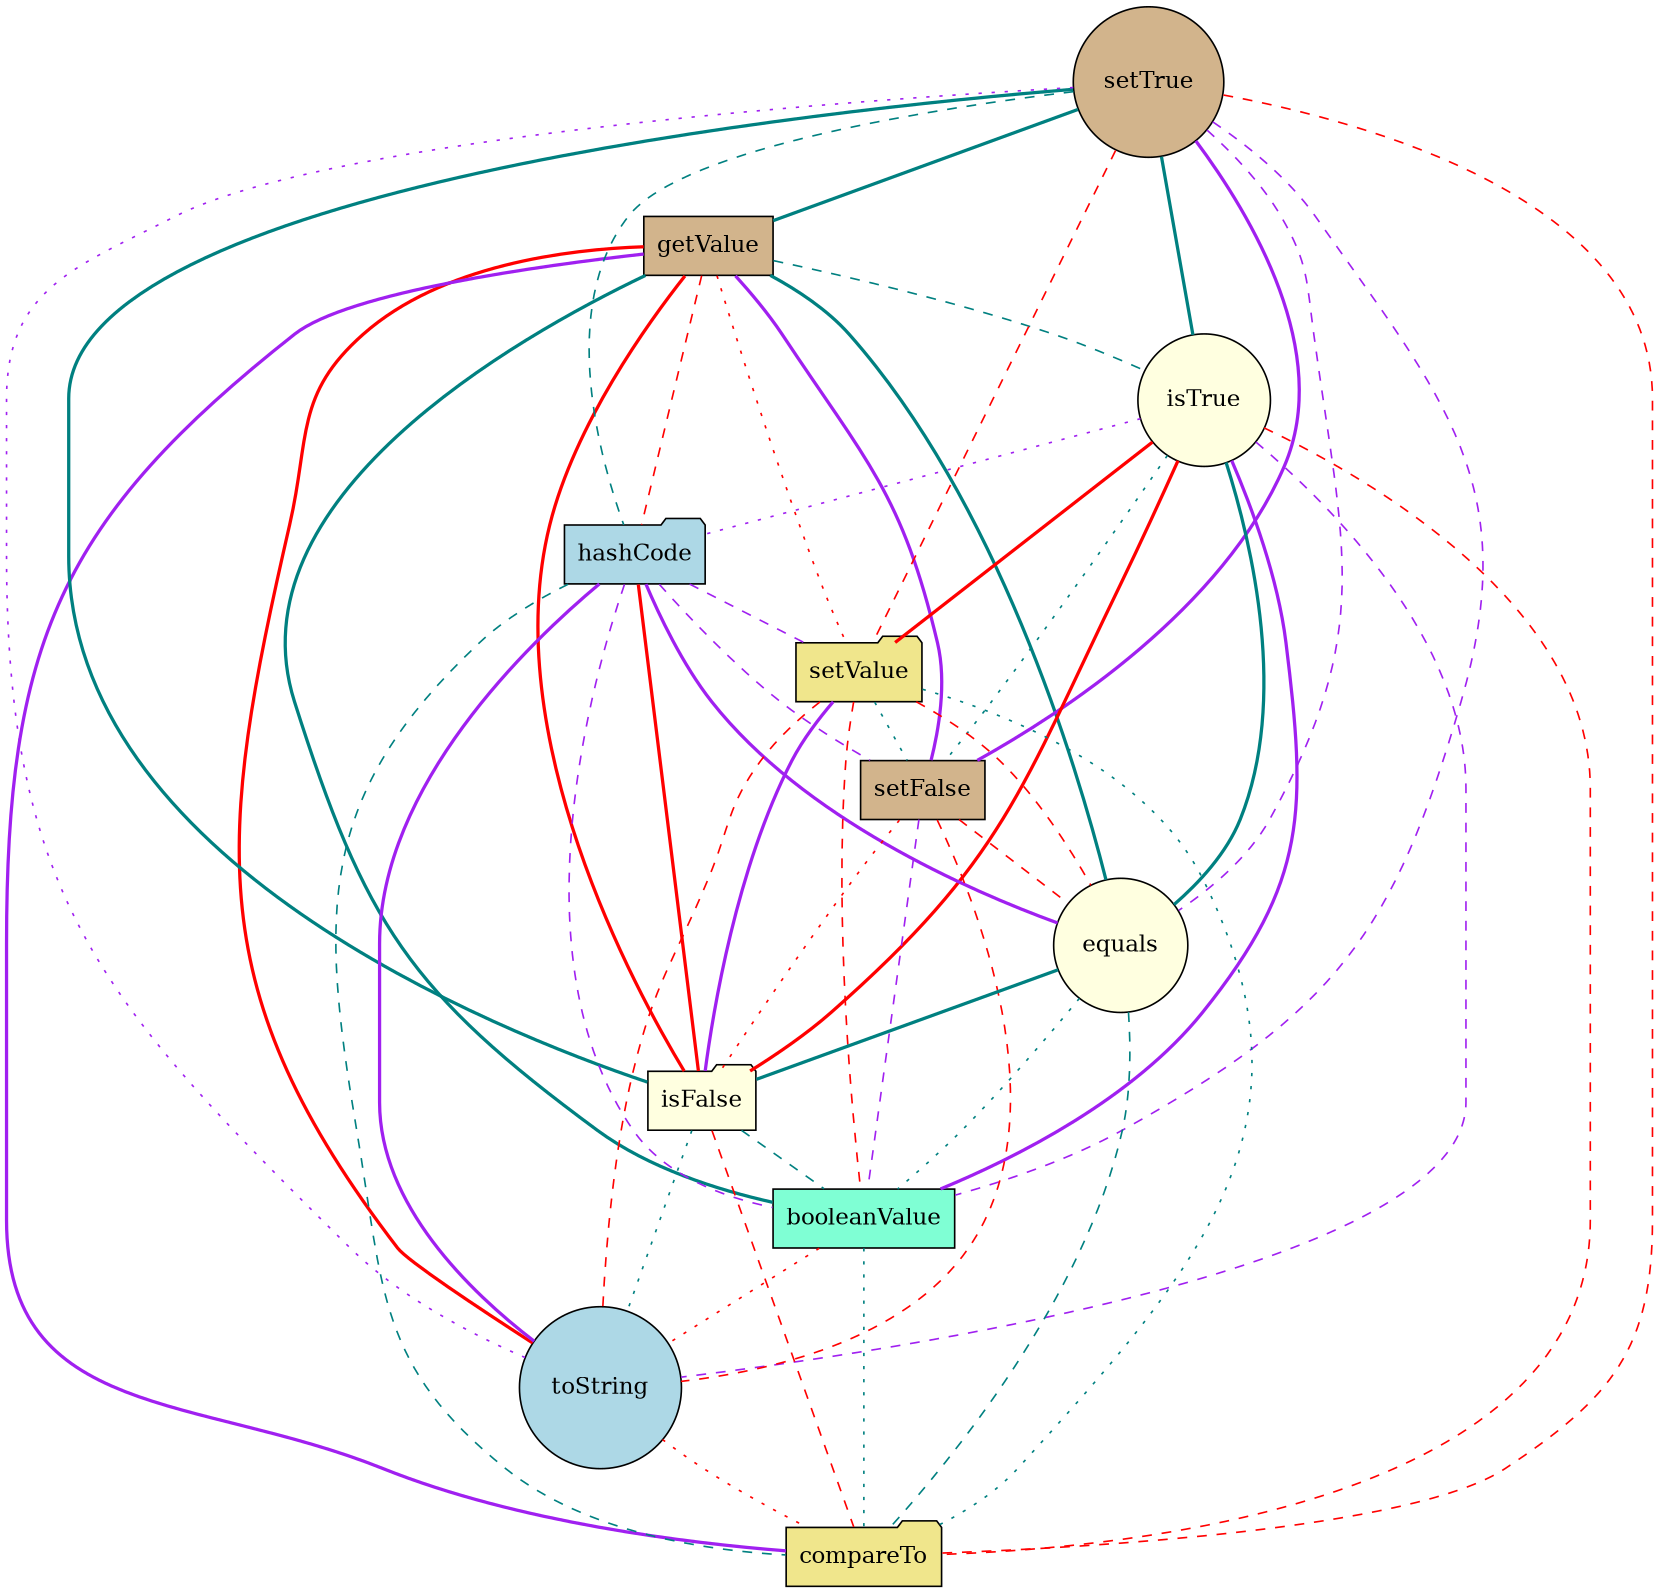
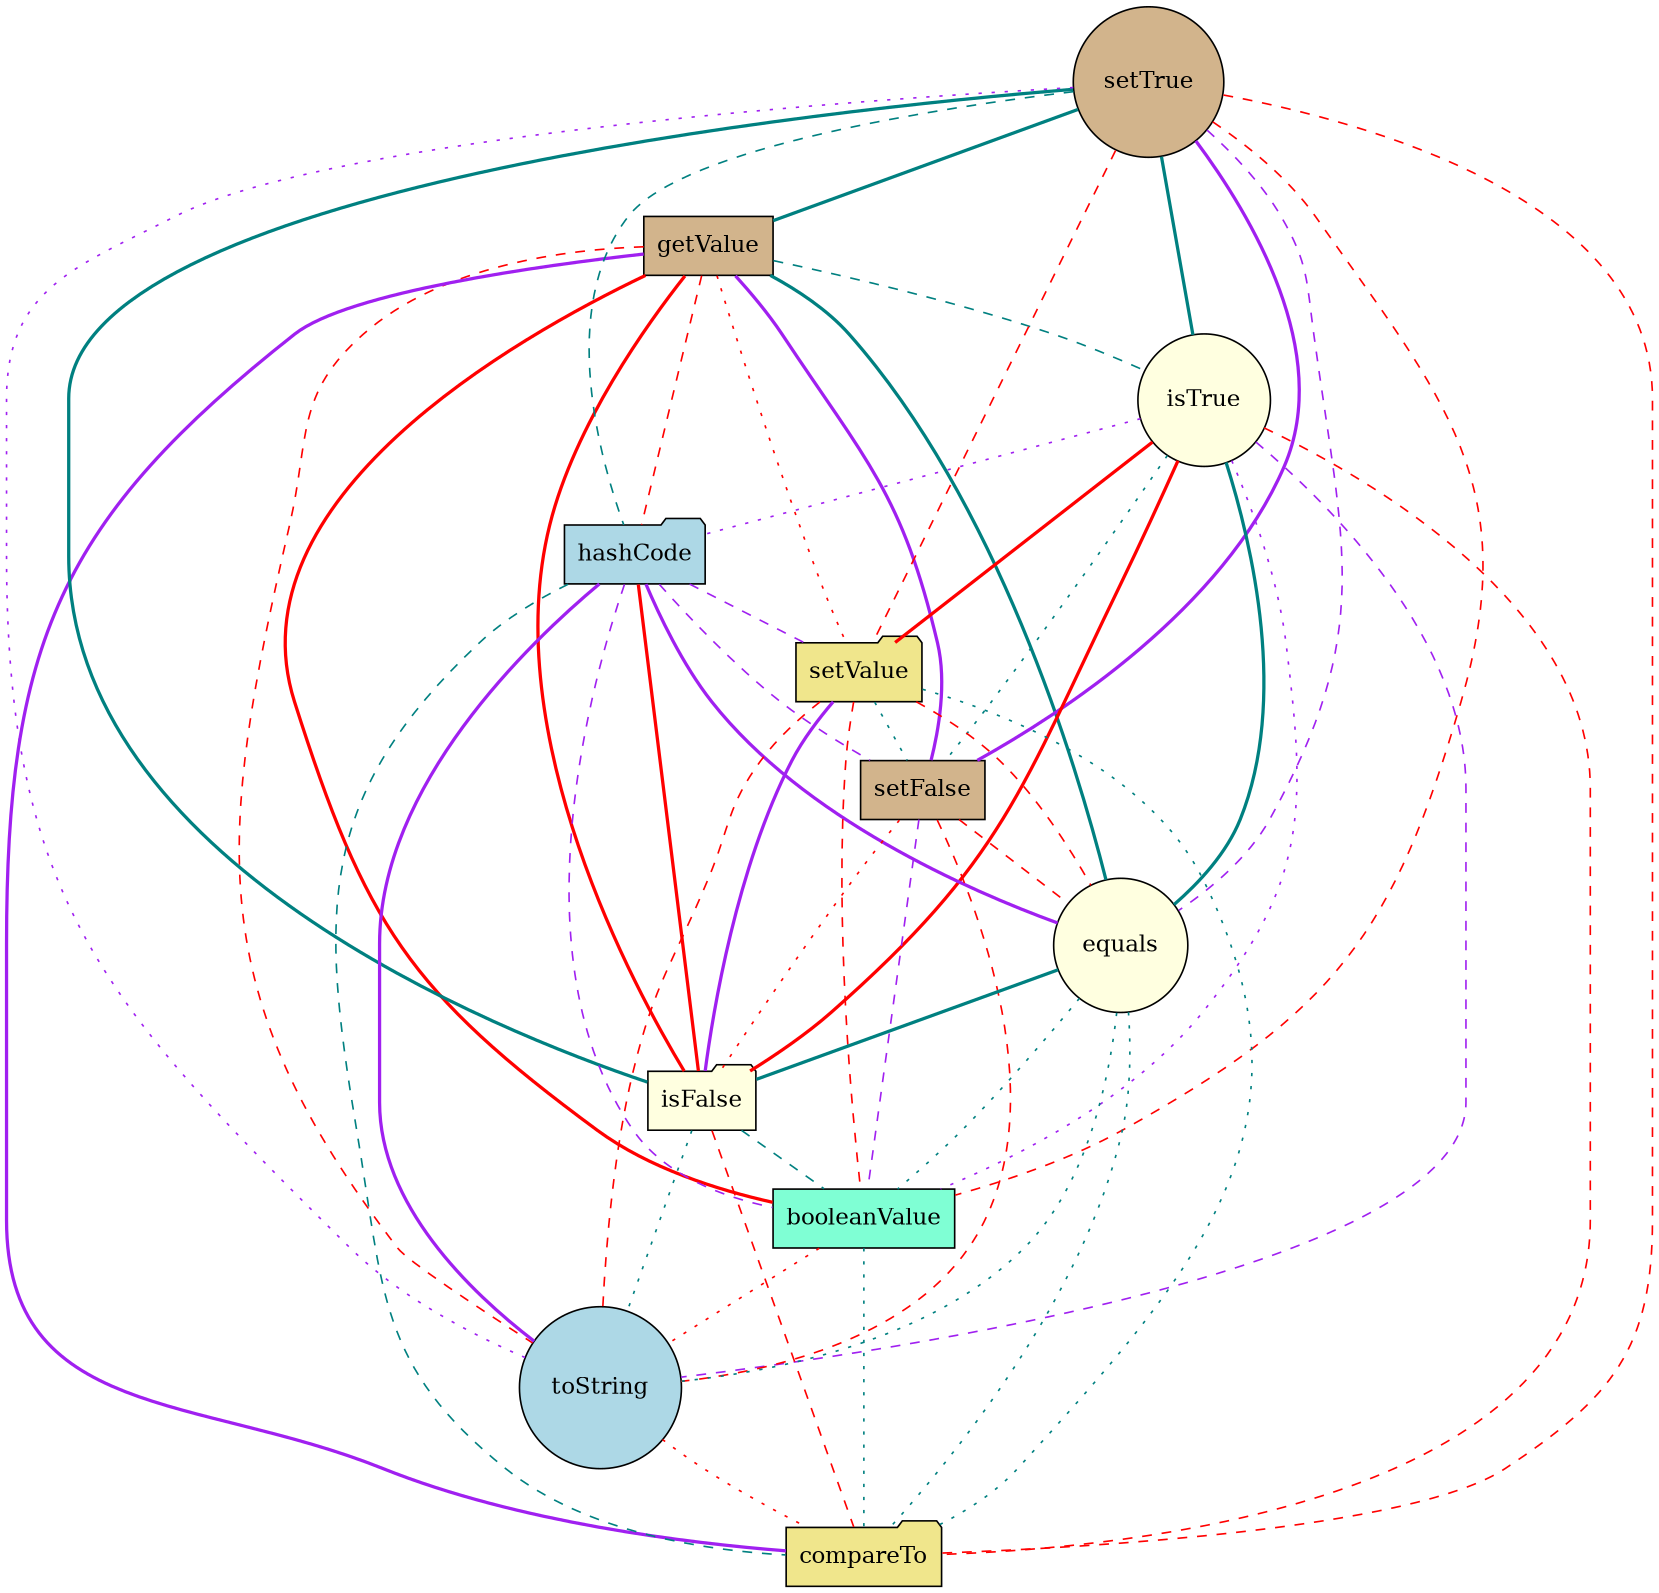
edge "getValue" -- "toString": style bold -> dashed
edge "setTrue" -- "booleanValue": color purple -> red
edge "getValue" -- "booleanValue": color teal -> red
edge "isTrue" -- "booleanValue": style bold -> dotted
edge "equals" -- "toString": added
edge "equals" -- "compareTo": style dashed -> dotted
